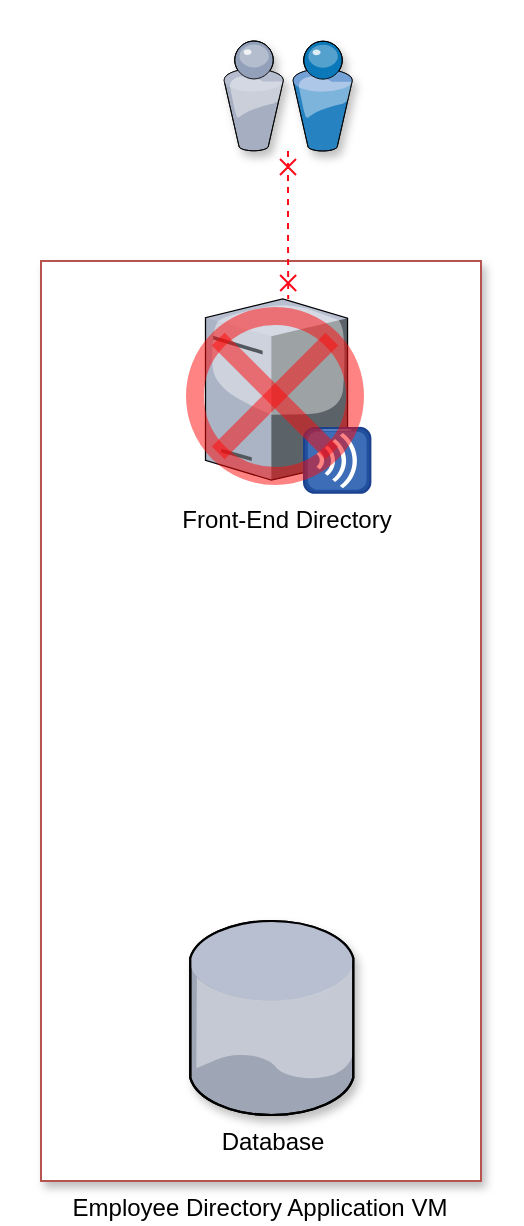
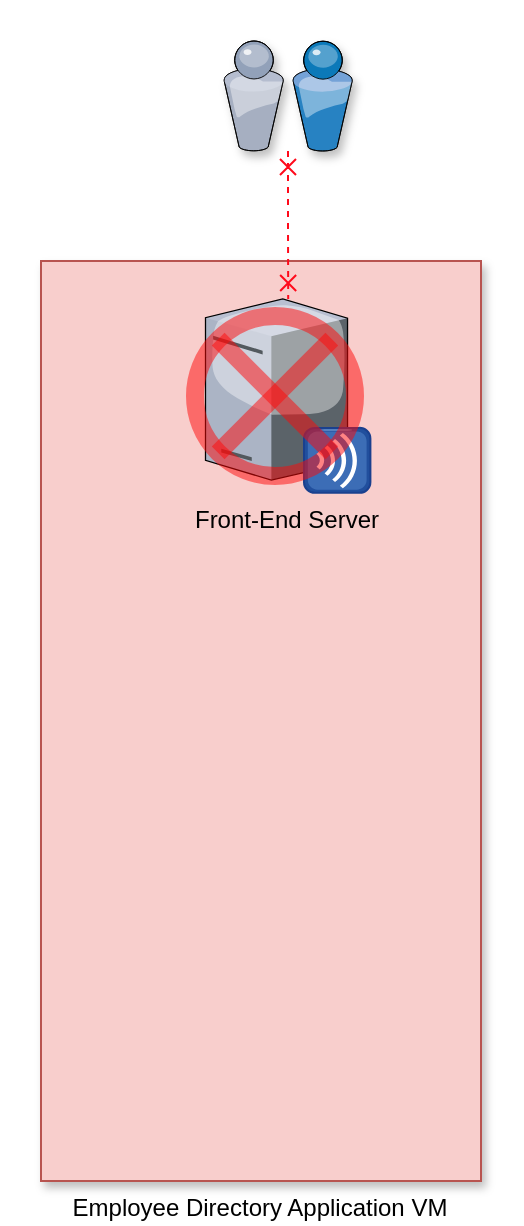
node "Front-End Directory": label "Front-End Directory" -> "Front-End Server"
node "Employee Directory Application VM": fillcolor #ffffff -> #f8cecc
node "Database": removed
